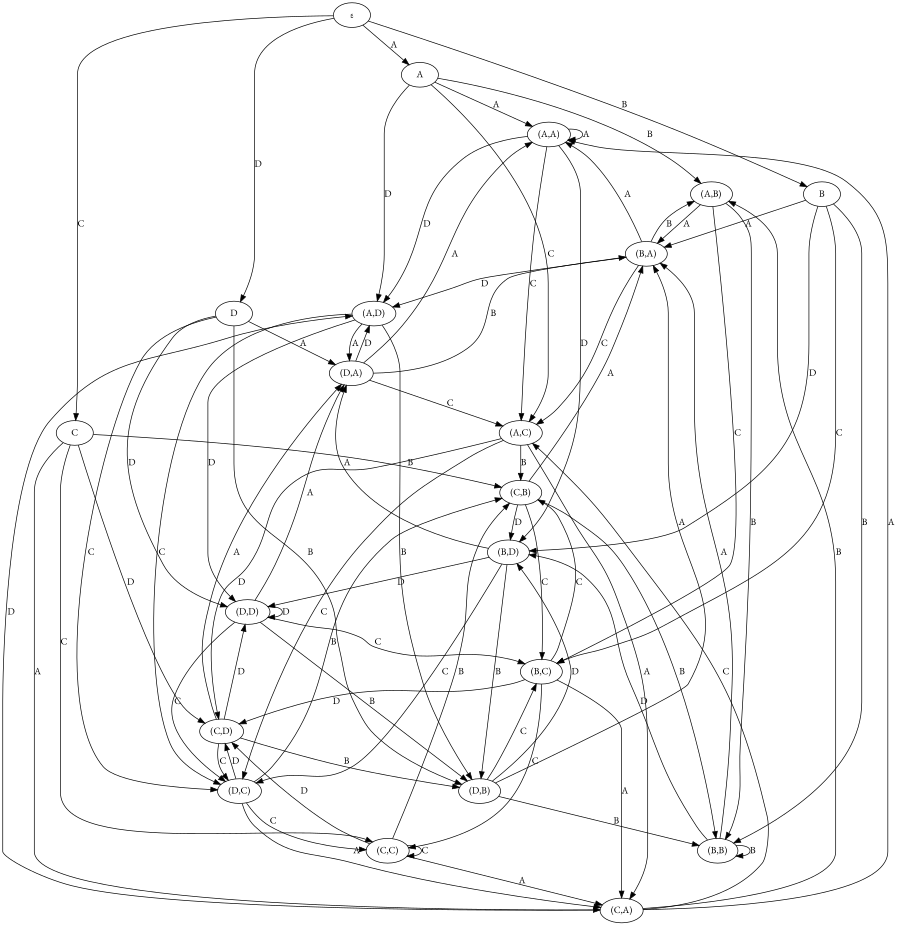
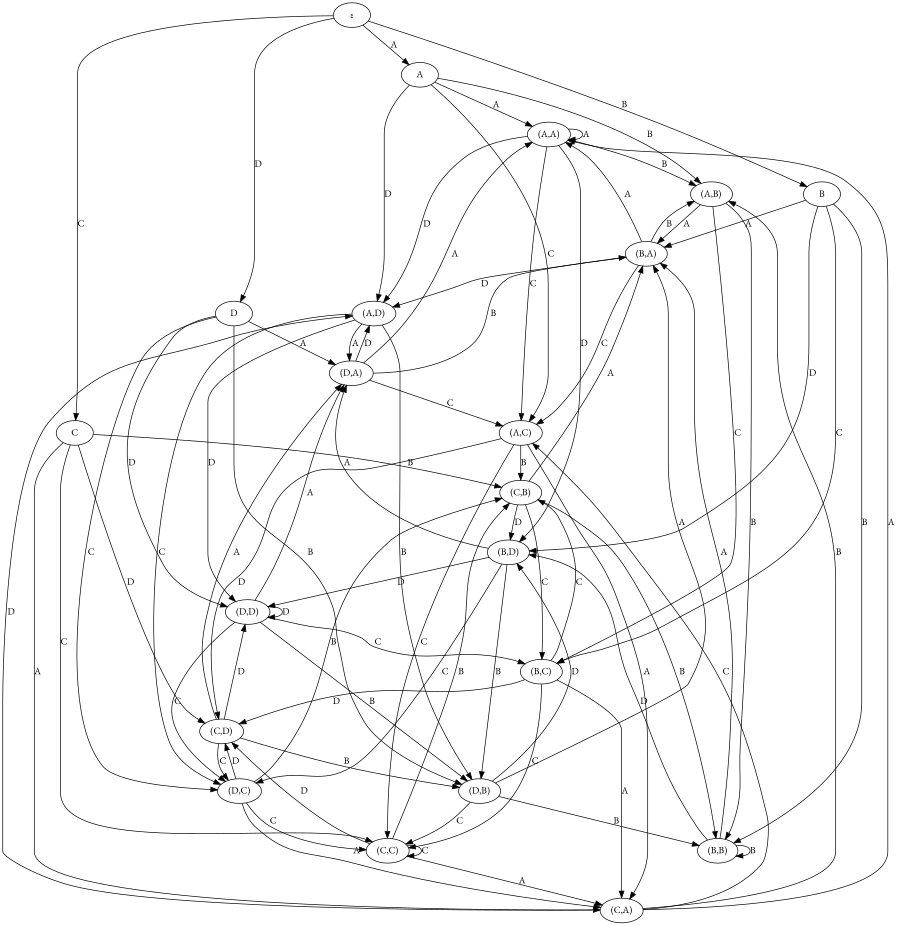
edge "(A,A)" -> "(A,B)": added, label "B"
edge "(A,C)" -> "(D,C)": now "(A,C)" -> "(C,C)"
edge "(D,B)" -> "(B,C)": now "(D,B)" -> "(C,C)"
